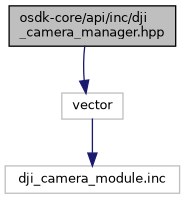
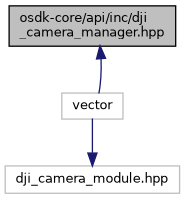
edge "osdk-core/api/inc/dji _camera_manager.hpp" -> "vector": reversed
node "dji_camera_module.inc": label "dji_camera_module.inc" -> "dji_camera_module.hpp"
